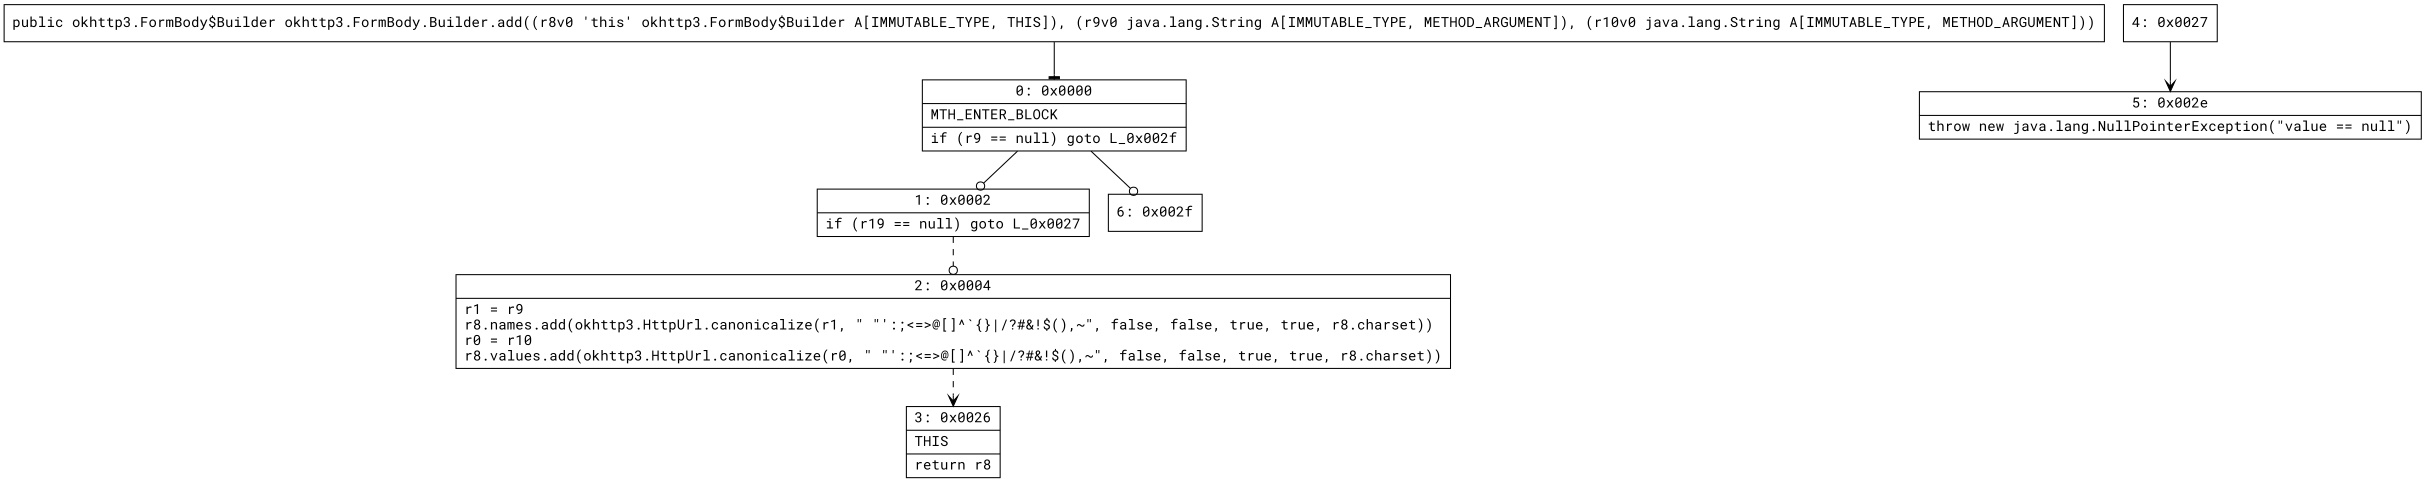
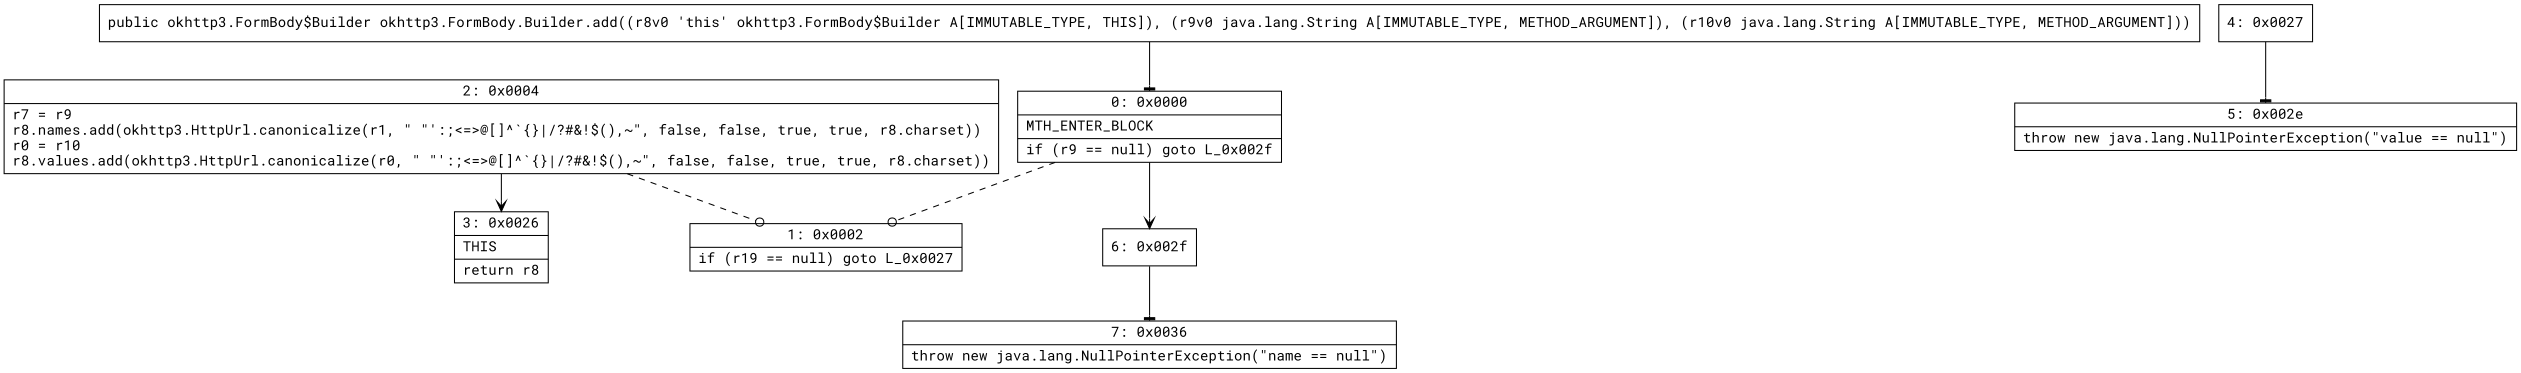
edge "4: 0x0027" -> "5: 0x002e": arrowhead vee -> tee
edge "0: 0x0000" -> "1: 0x0002": style solid -> dashed
edge "0: 0x0000" -> "6: 0x002f": arrowhead odot -> vee
edge "1: 0x0002" -> "2: 0x0004": reversed
node "2: 0x0004": text "r1 = r9" -> "r7 = r9"
node "7: 0x0036": added
edge "2: 0x0004" -> "3: 0x0026": style dashed -> solid
